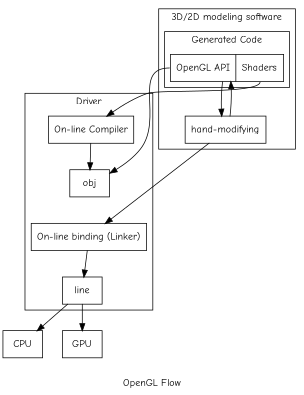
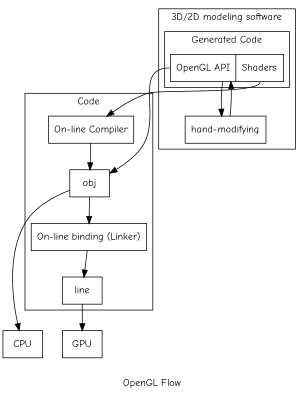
cluster "Driver": label "Driver" -> "Code"
edge "hand-modifying" -> "On-line binding (Linker)": now "obj" -> "On-line binding (Linker)"
edge "line" -> "CPU": now "obj" -> "CPU"
